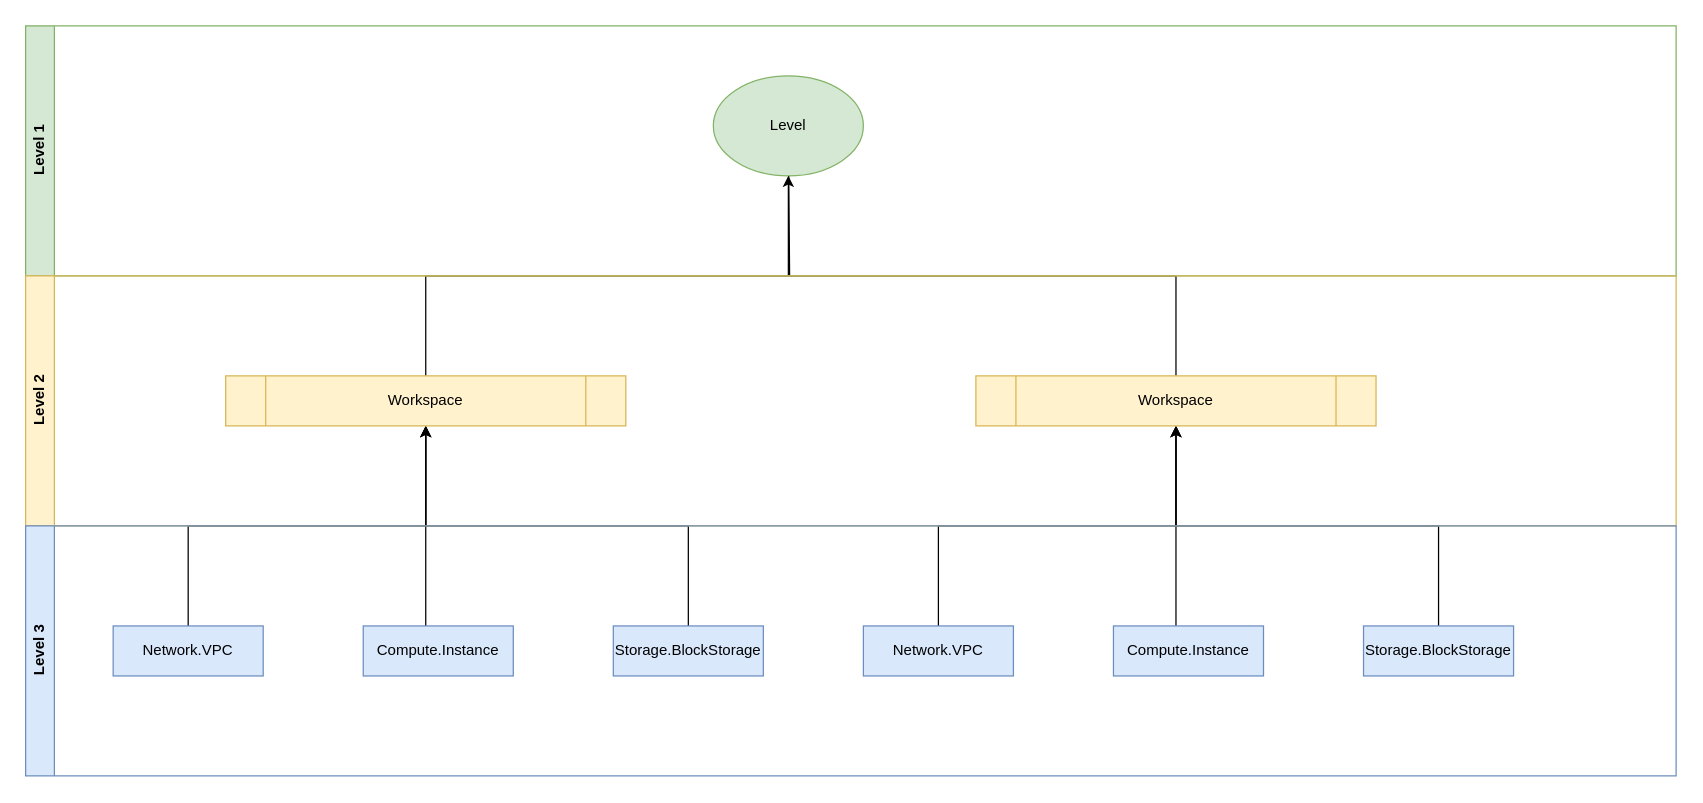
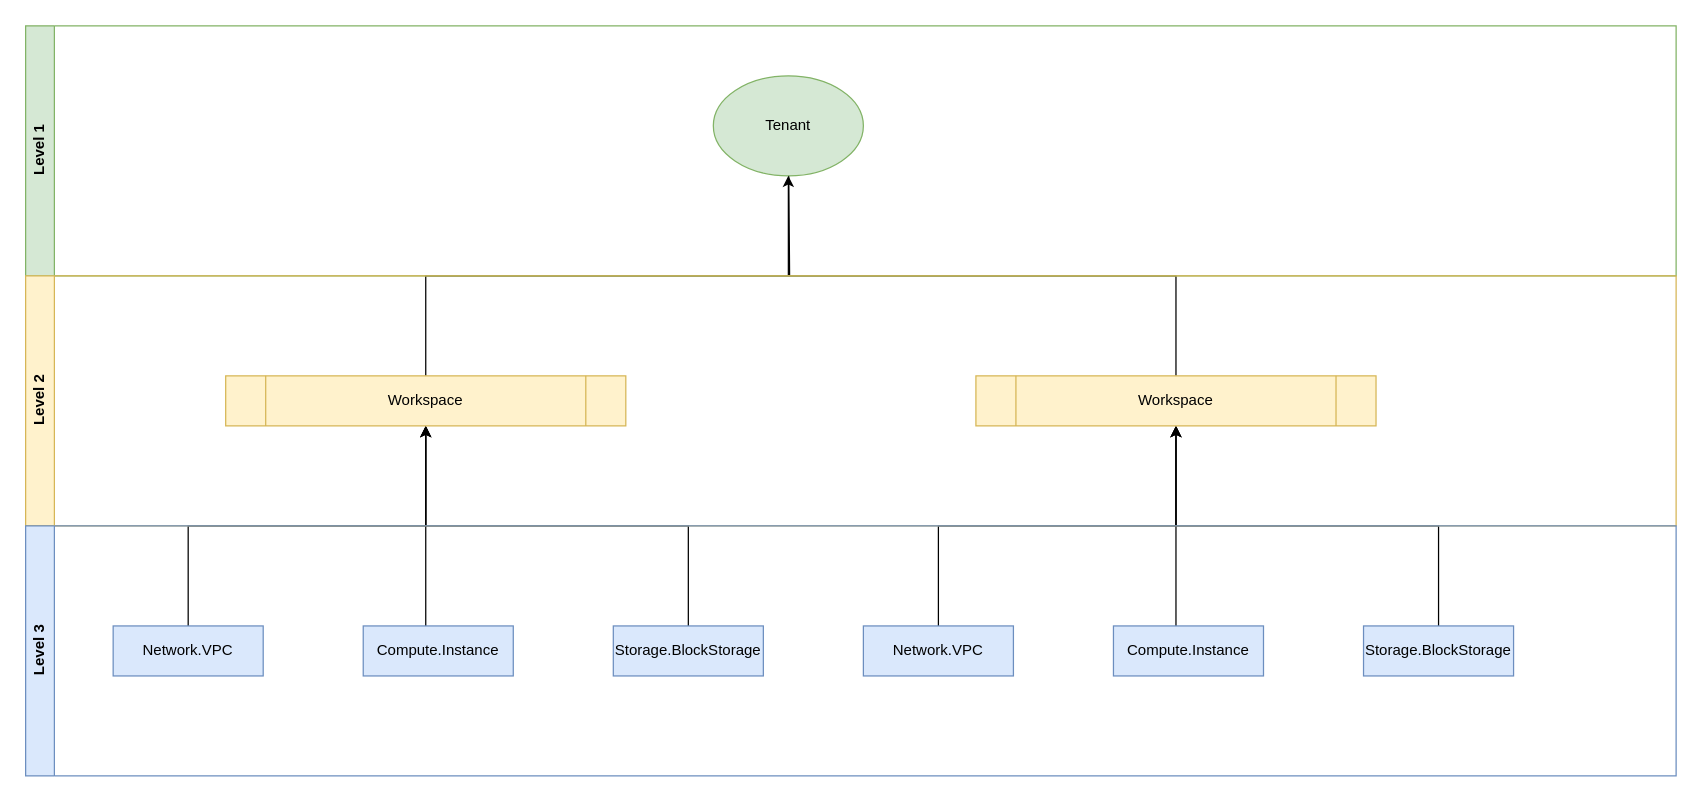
node "Level": label "Level" -> "Tenant"
